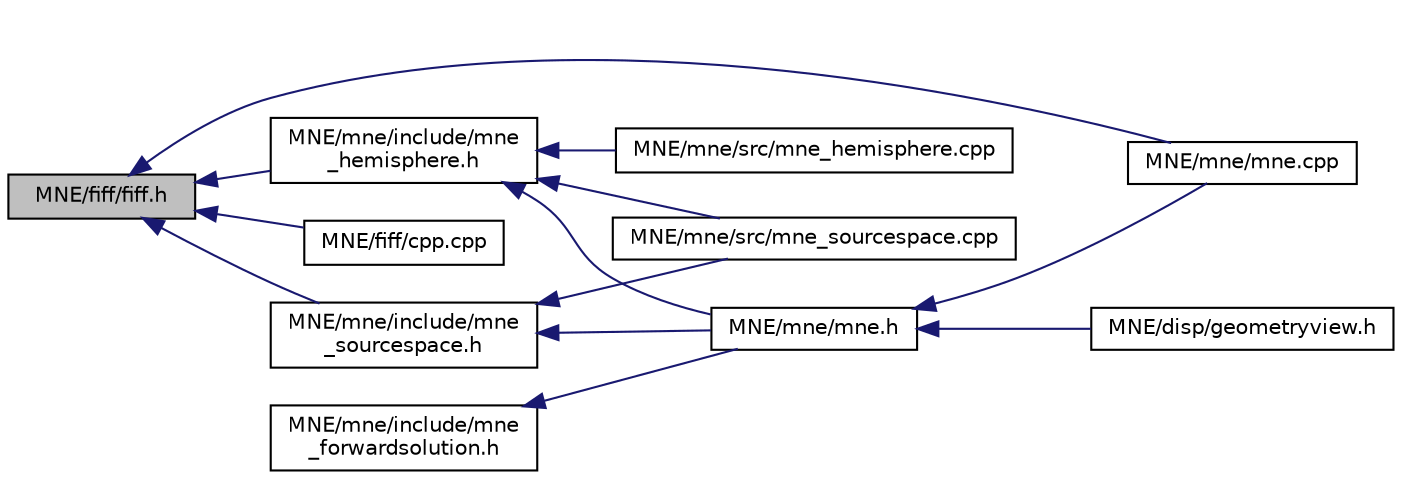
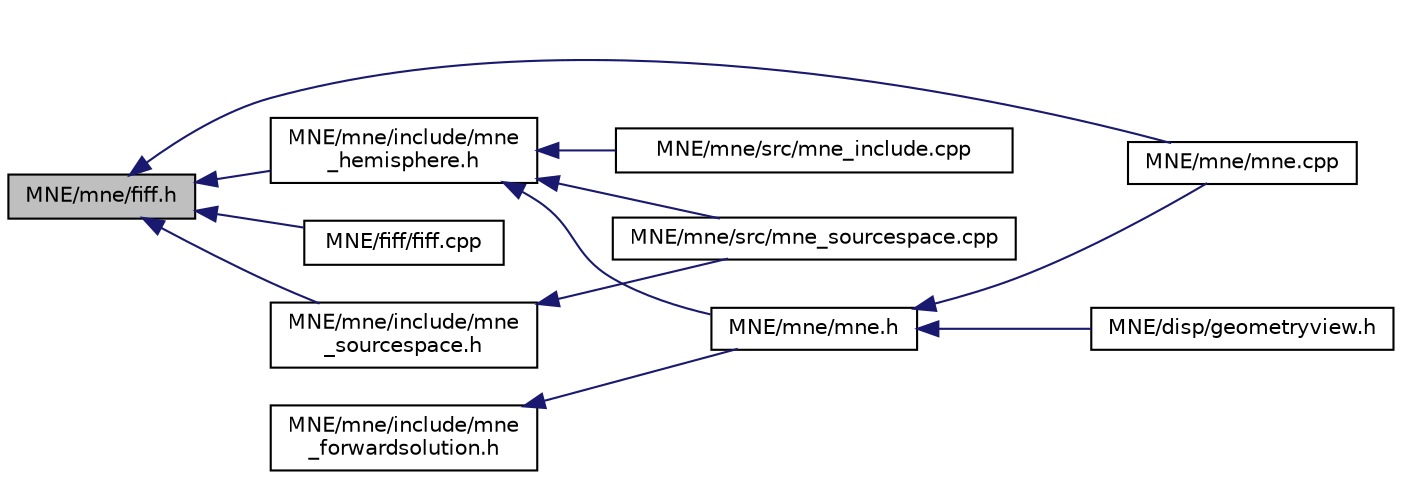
node "MNE/mne/src/mne_hemisphere.cpp": label "MNE/mne/src/mne_hemisphere.cpp" -> "MNE/mne/src/mne_include.cpp"
node "MNE/fiff/fiff.h": label "MNE/fiff/fiff.h" -> "MNE/mne/fiff.h"
node "MNE/fiff/cpp.cpp": label "MNE/fiff/cpp.cpp" -> "MNE/fiff/fiff.cpp"
edge "MNE/mne/mne.h" -> "MNE/mne/include/mne _sourcespace.h": removed
